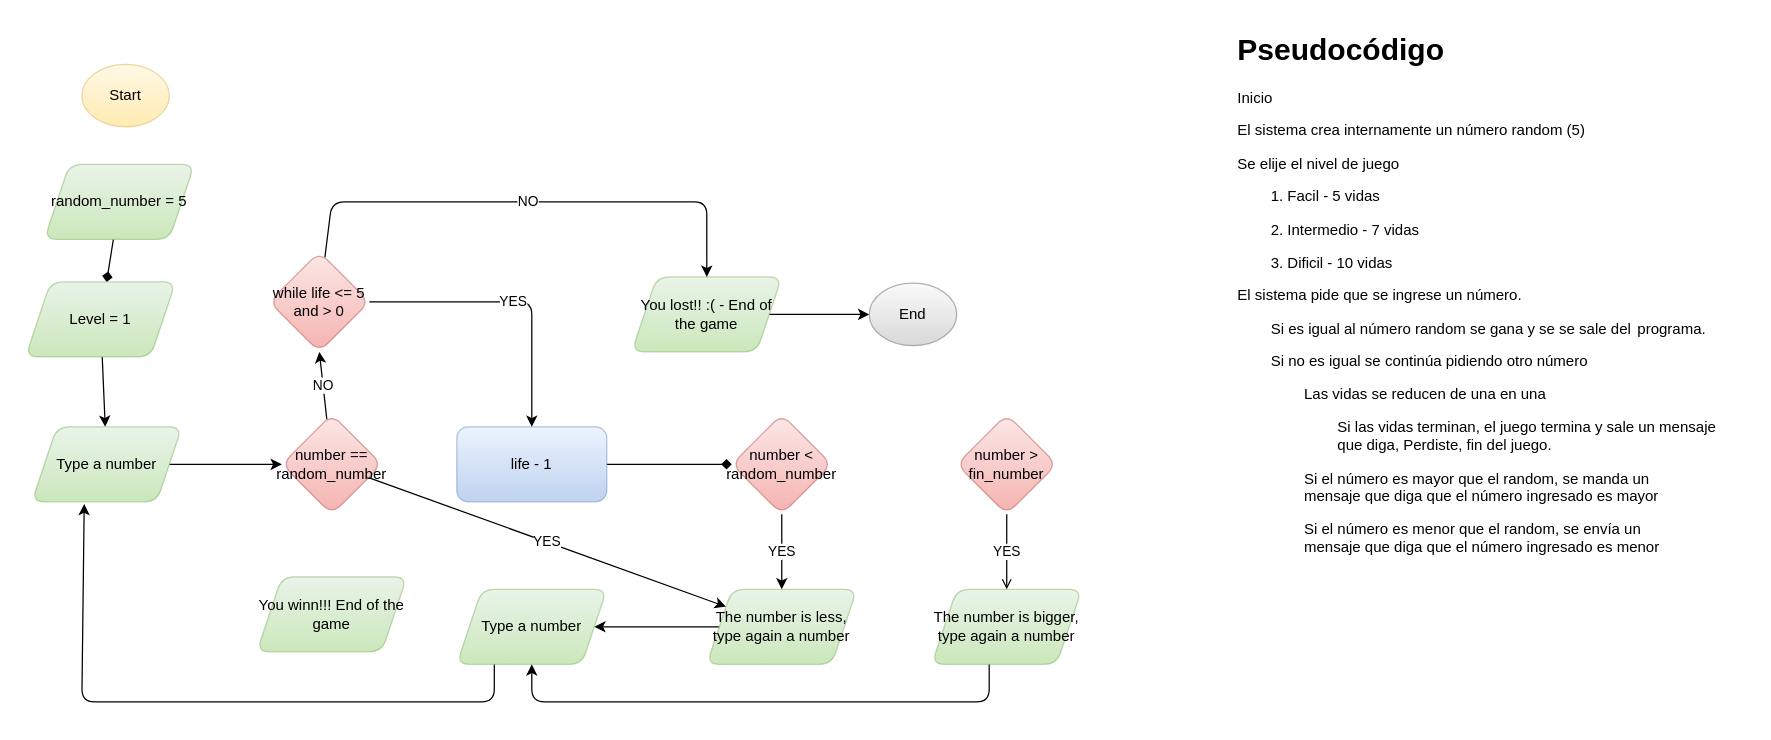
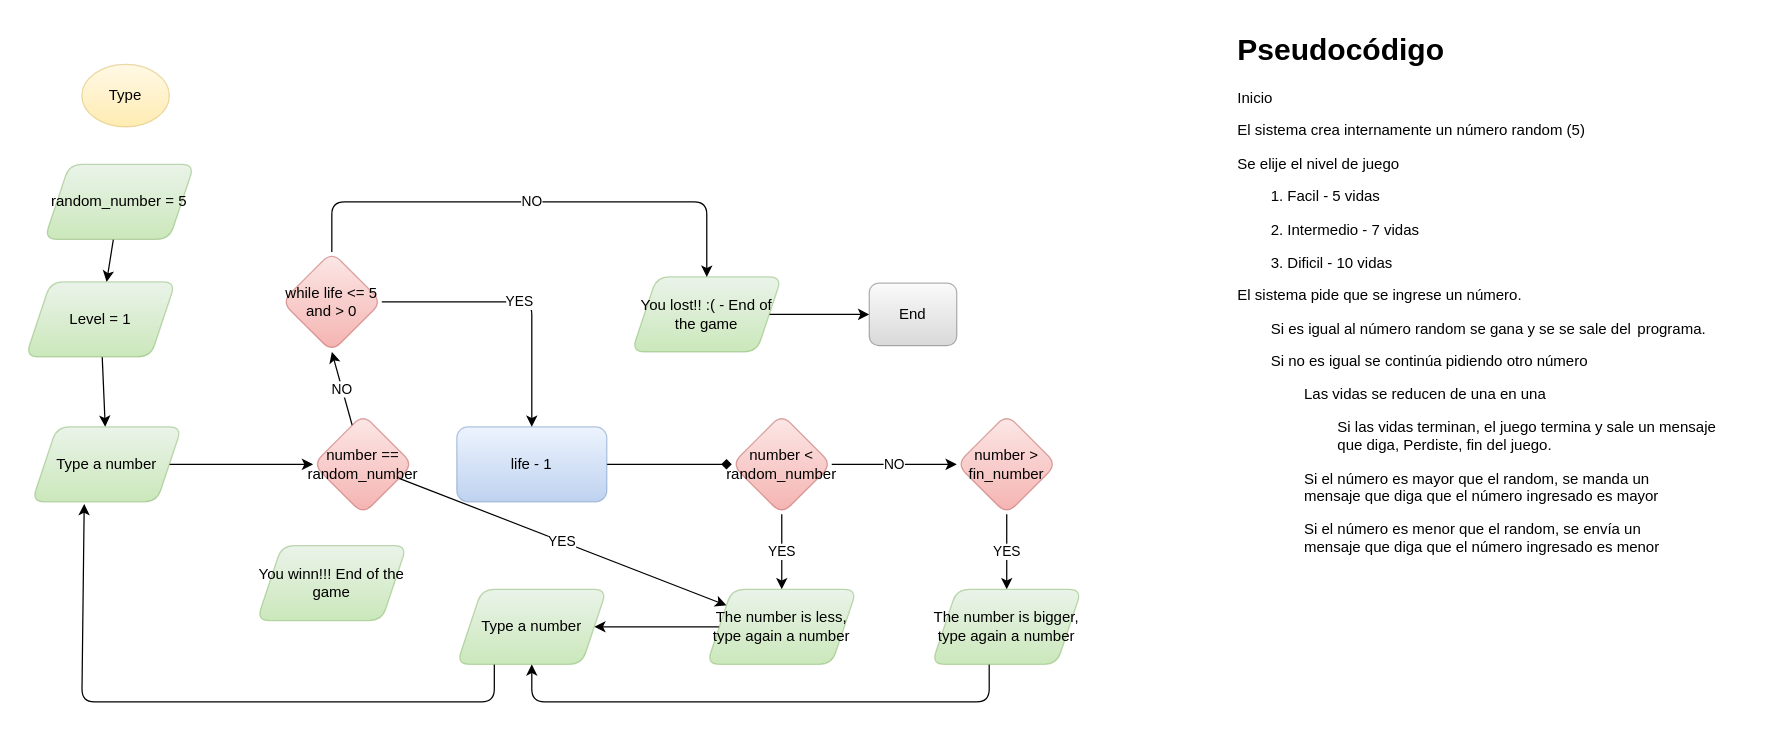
node "Start": label "Start" -> "Type"
edge "random_number = 5" -> "Level = 1": arrowhead diamond -> classic
node "while life <= 5 and > 0": moved (319, 302) -> (332, 302)
node "End": shape ellipse -> rounded rectangle
node "number == random_number": moved (332, 464) -> (363, 464)
edge "number < random_number" -> "number > fin_number": added, label "NO"
edge "number > fin_number" -> "The number is bigger, type again a number": arrowhead open -> classic
node "You winn!!! End of the game": moved (332, 614) -> (332, 583)
